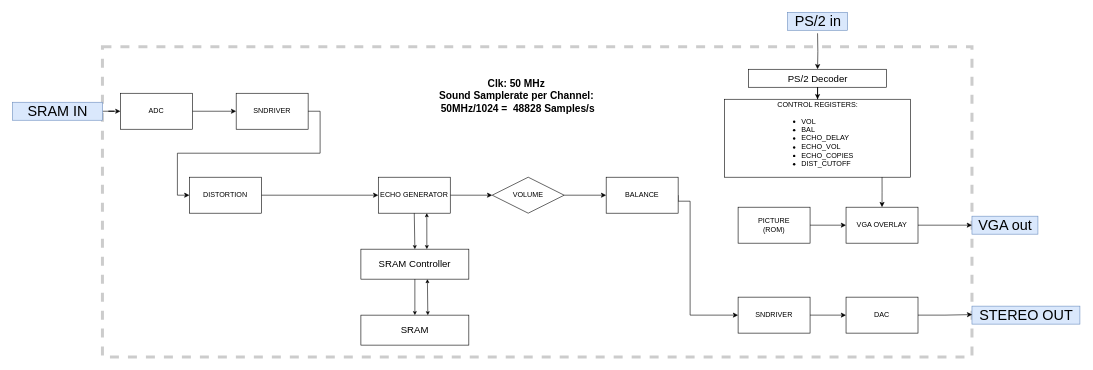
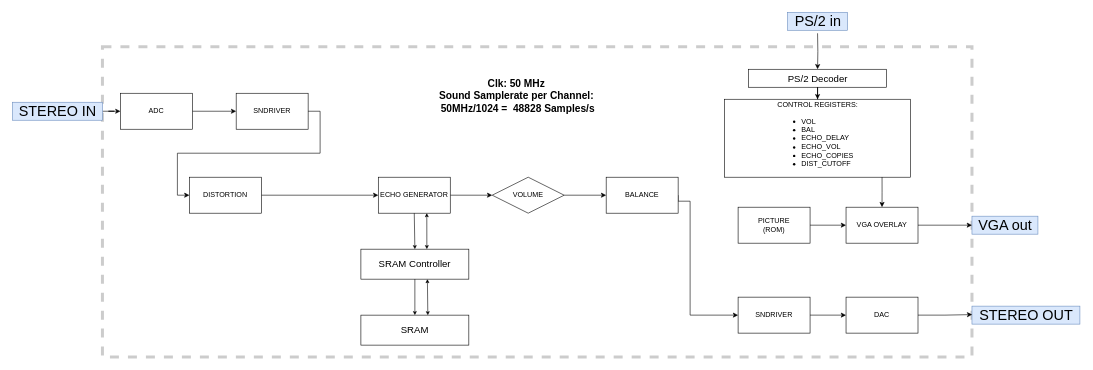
node "SRAM IN": label "SRAM IN" -> "STEREO IN"
